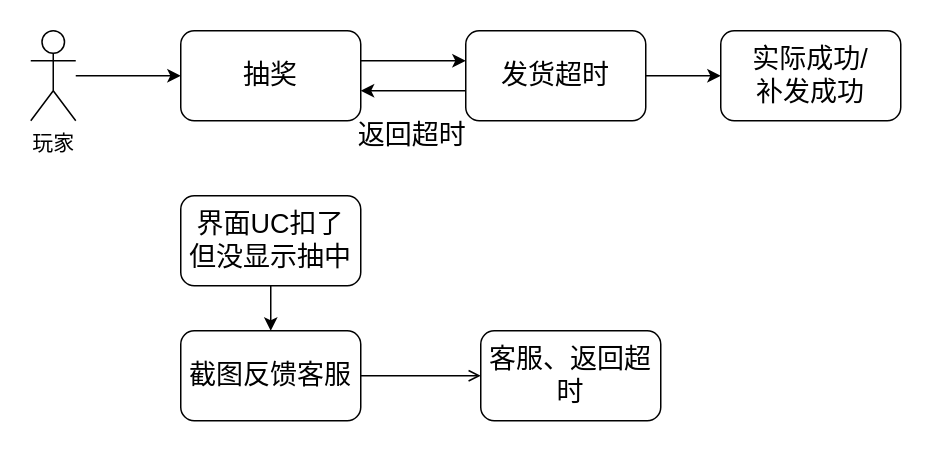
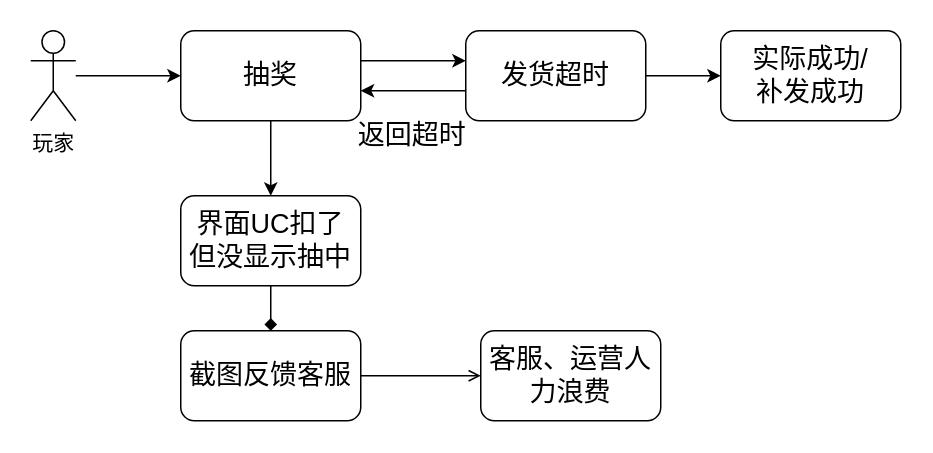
edge "抽奖" -> "界面UC扣了 但没显示抽中": added
edge "界面UC扣了 但没显示抽中" -> "截图反馈客服": arrowhead classic -> diamond
node "客服、返回超时": label "客服、返回超时" -> "客服、运营人力浪费"
